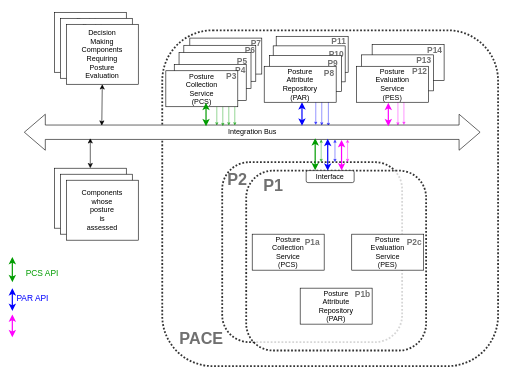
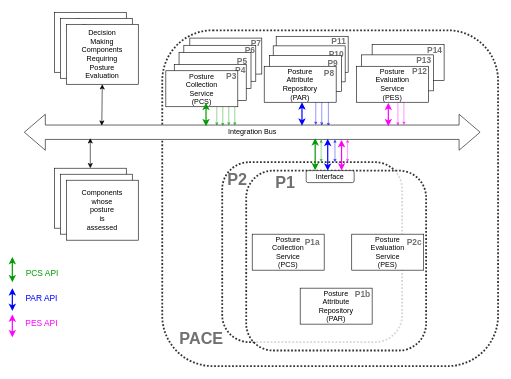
node "P1": moved (273, 186) -> (285, 183)
node "PAR API": moved (33, 299) -> (42, 299)
node "PES API": added
